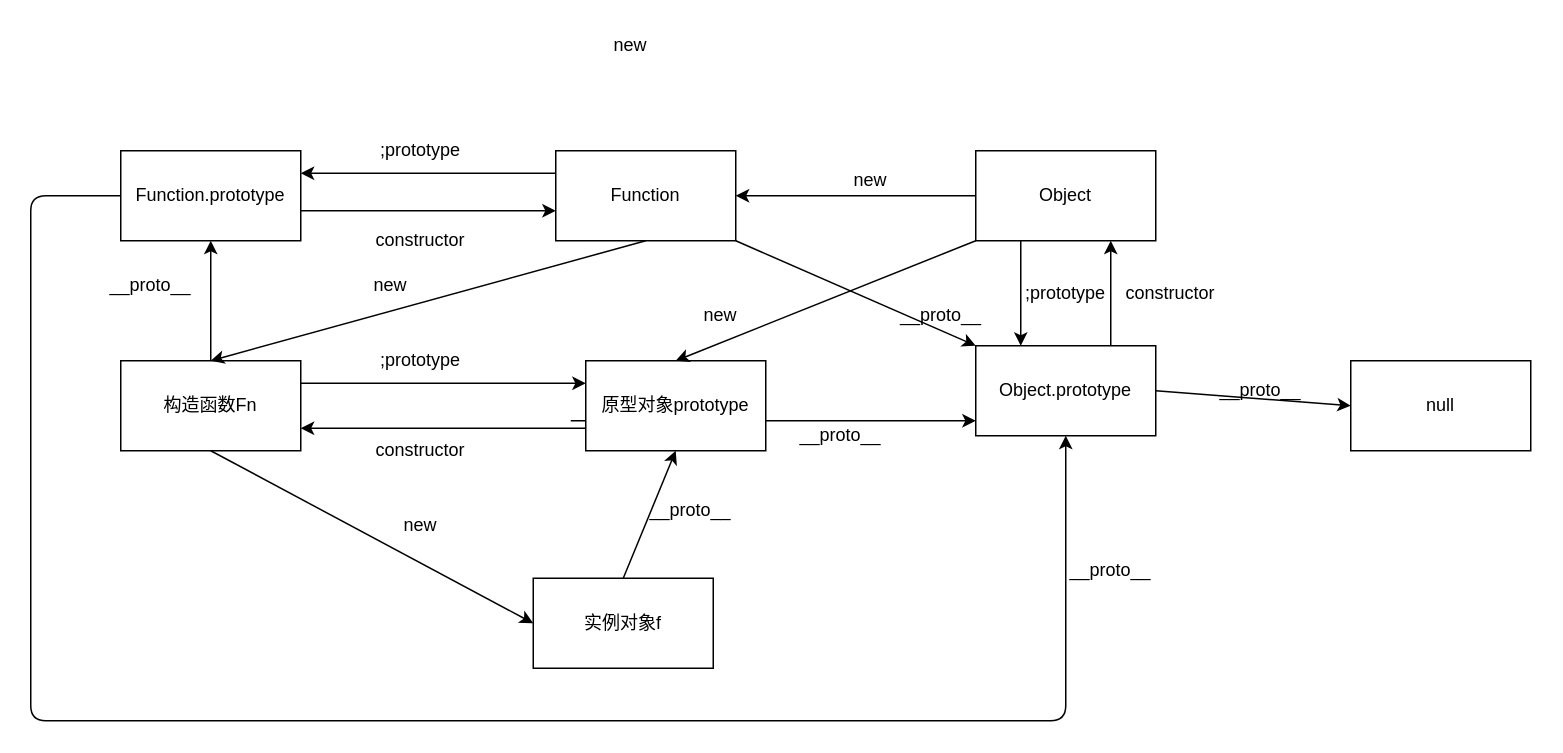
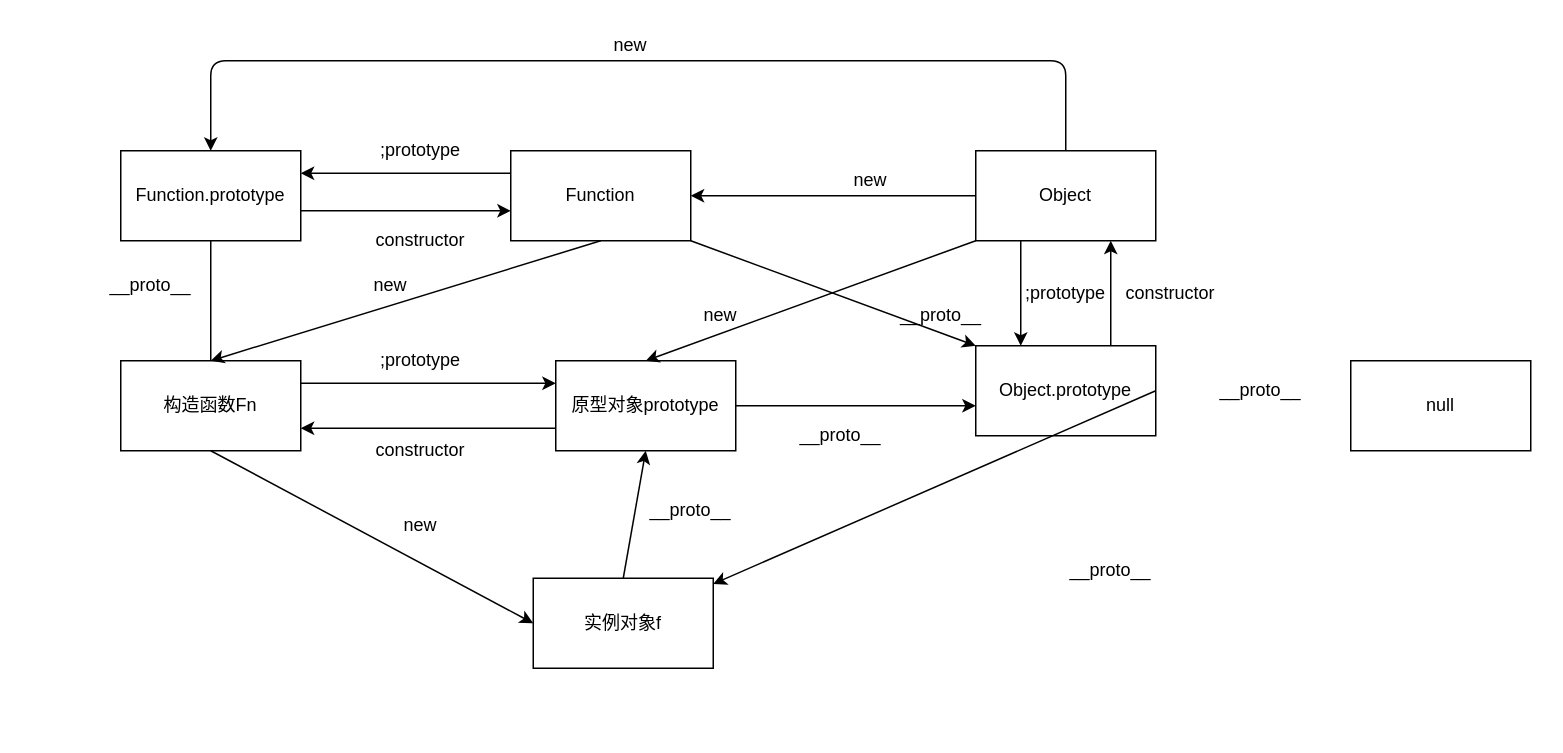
edge "Object" -> "Function.prototype": added
node "Function": moved (646, 196) -> (601, 196)
edge "构造函数Fn" -> "Function.prototype": arrowhead classic -> none
edge "Object.prototype" -> "null": now "Object.prototype" -> "实例对象f"
node "原型对象prototype": moved (676, 406) -> (646, 406)
edge "Function.prototype" -> "Object.prototype": removed
